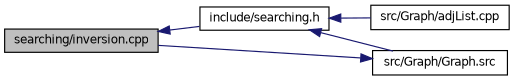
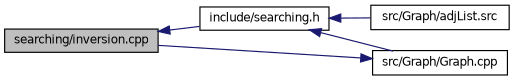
node "src/Graph/adjList.cpp": label "src/Graph/adjList.cpp" -> "src/Graph/adjList.src"
node "src/Graph/Graph.src": label "src/Graph/Graph.src" -> "src/Graph/Graph.cpp"
